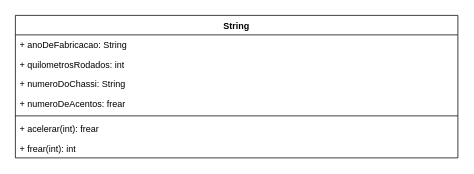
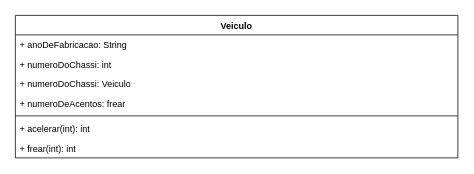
node "String": label "String" -> "Veiculo"
node "+ quilometrosRodados: int": label "+ quilometrosRodados: int" -> "+ numeroDoChassi: int"
node "+ numeroDoChassi: String": label "+ numeroDoChassi: String" -> "+ numeroDoChassi: Veiculo"
node "+ acelerar(int): frear": label "+ acelerar(int): frear" -> "+ acelerar(int): int"
